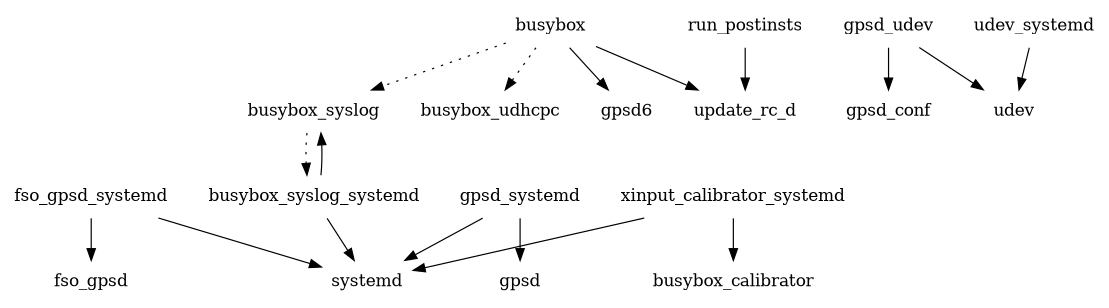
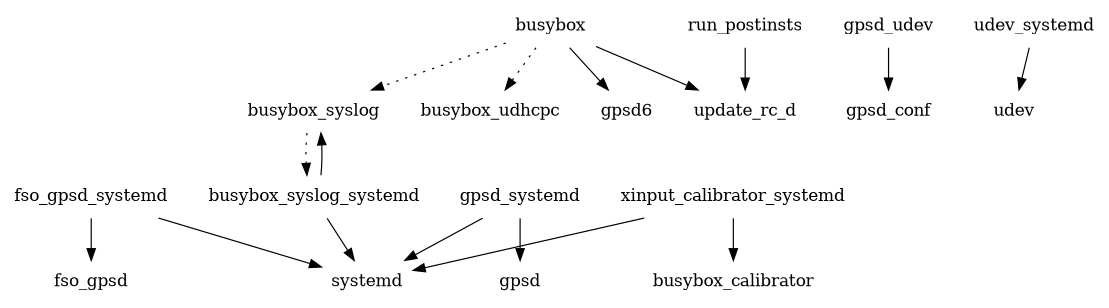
edge "gpsd_udev" -> "udev": removed
